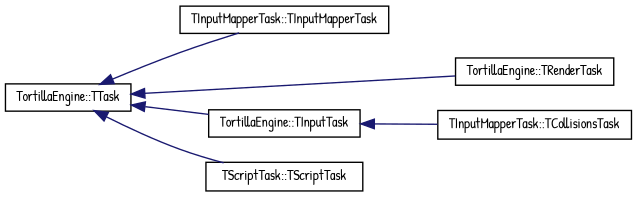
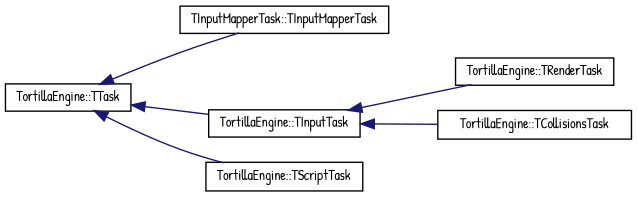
edge "TortillaEngine::TRenderTask" -> "TortillaEngine::TTask": now "TortillaEngine::TRenderTask" -> "TortillaEngine::TInputTask"
node "TInputMapperTask::TCollisionsTask": label "TInputMapperTask::TCollisionsTask" -> "TortillaEngine::TCollisionsTask"
node "TScriptTask::TScriptTask": label "TScriptTask::TScriptTask" -> "TortillaEngine::TScriptTask"
